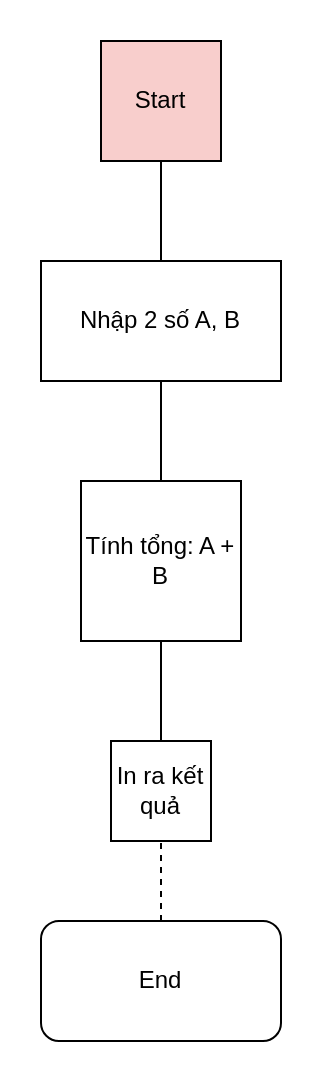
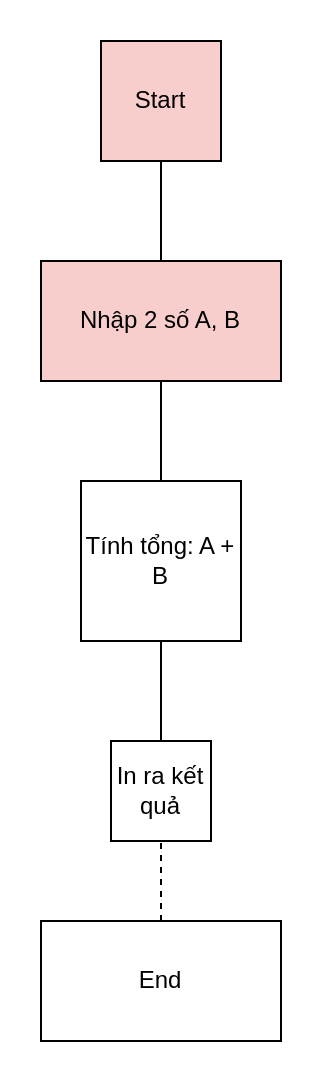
node "Nhập 2 số A, B": fillcolor #ffffff -> #f8cecc
node "End": shape rounded rectangle -> rectangle
